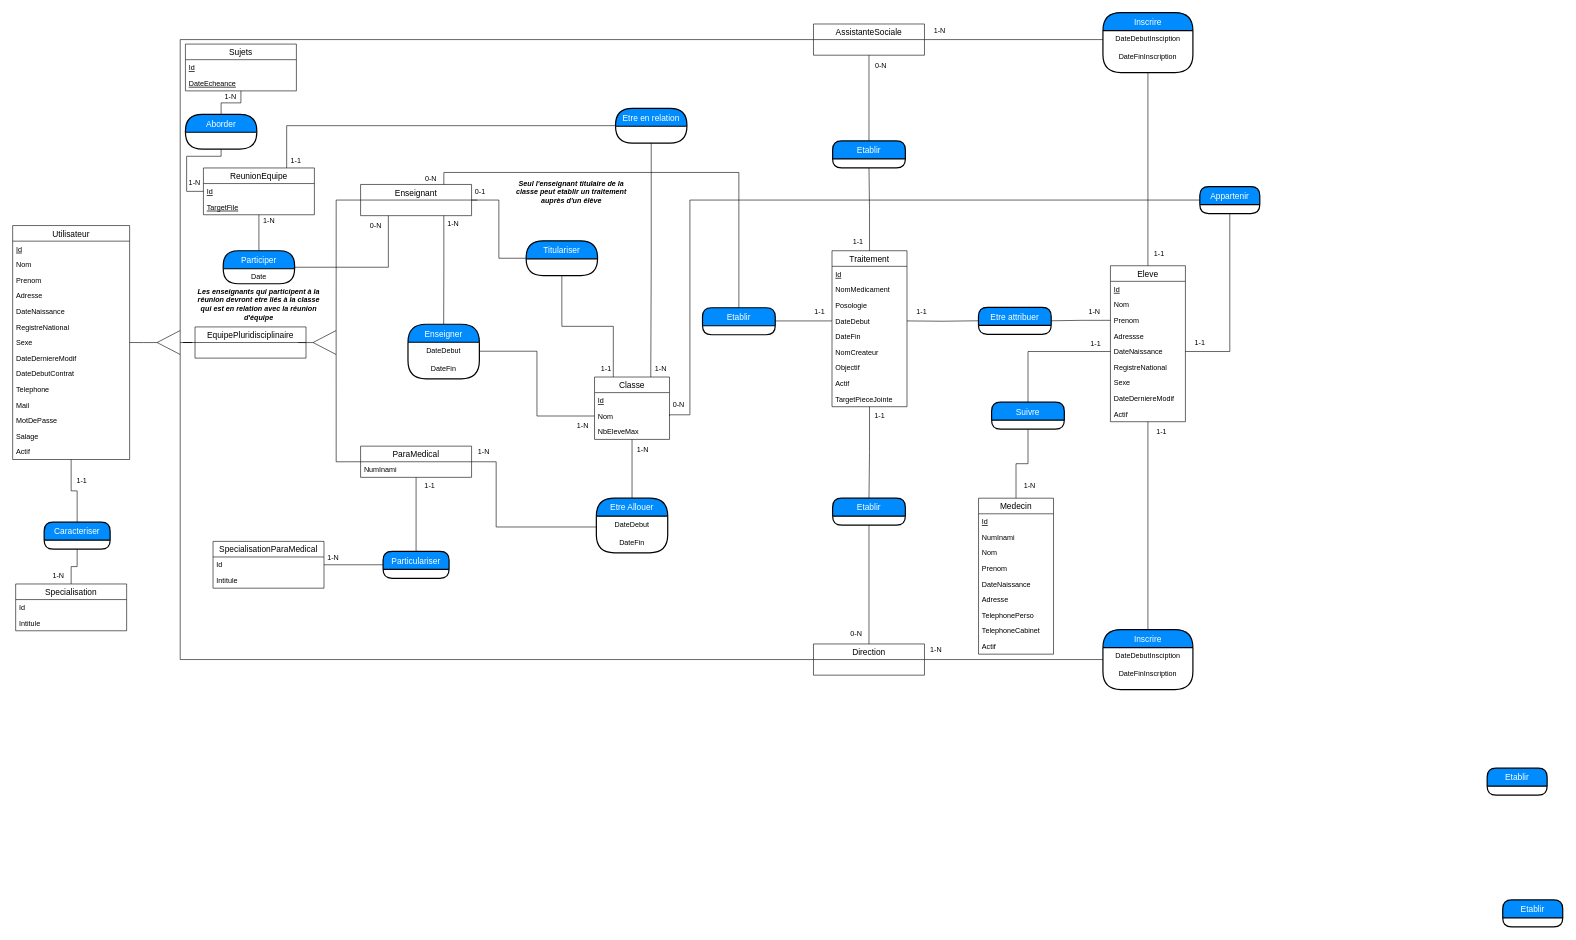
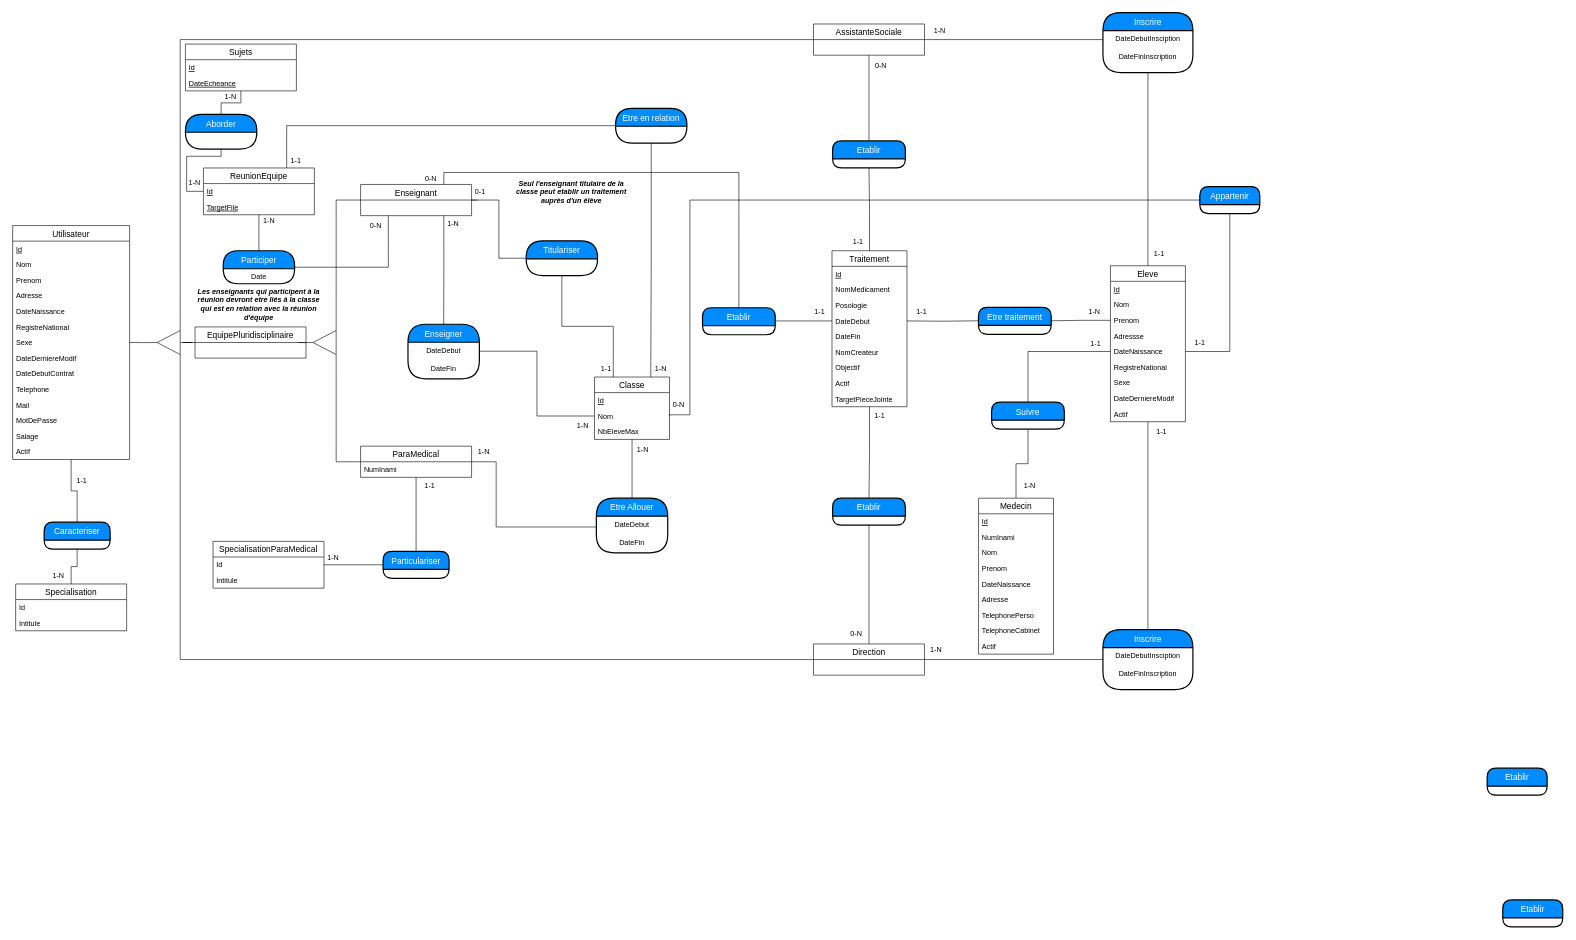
node "Etre attribuer": label "Etre attribuer" -> "Etre traitement"
